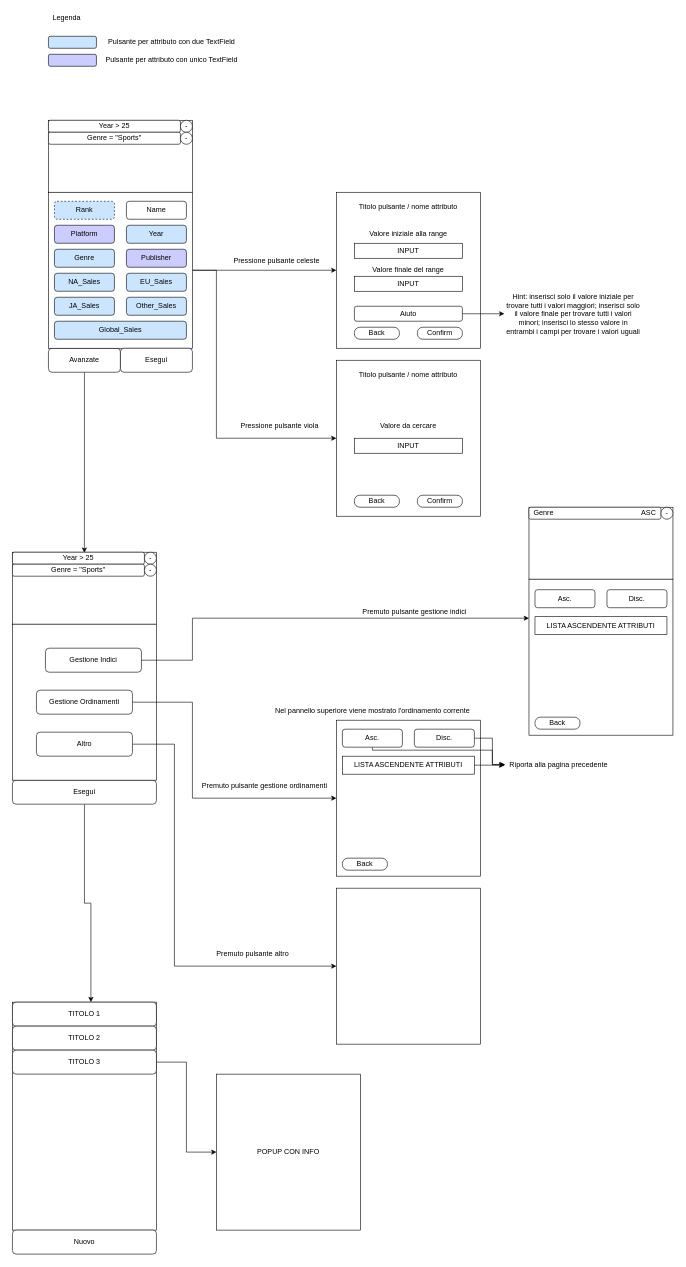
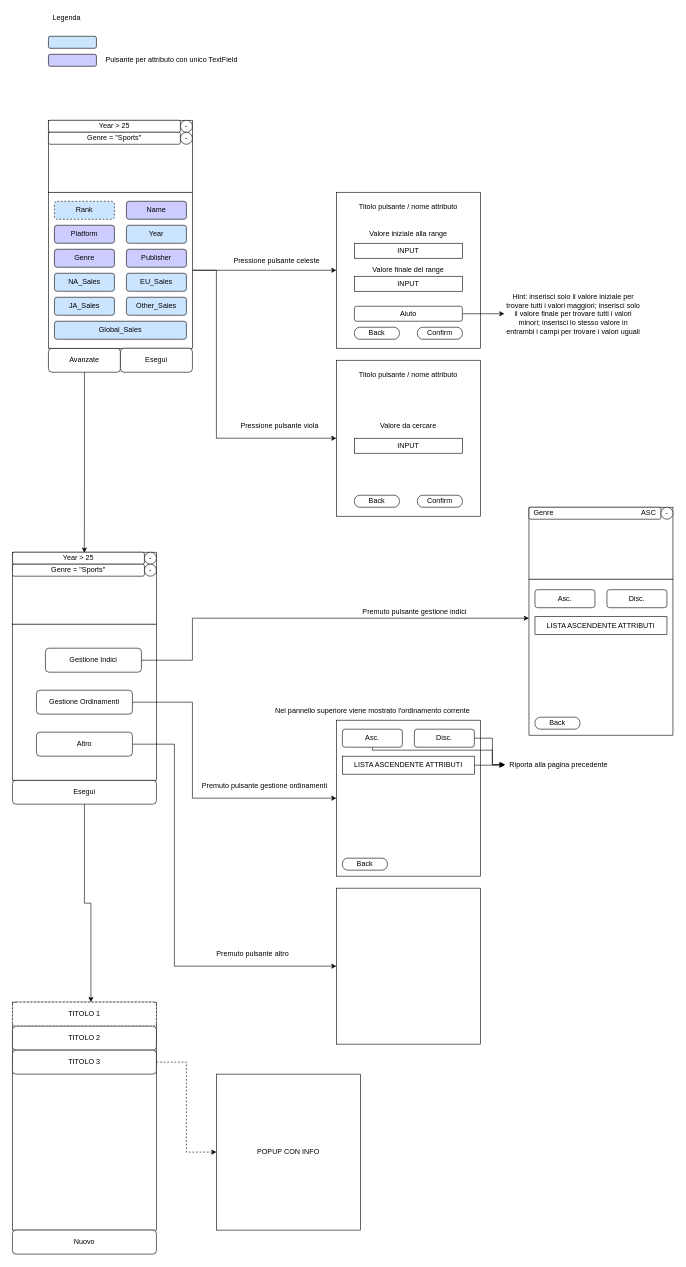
node "Pulsante per attributo con due TextField": removed
node "Name": fillcolor #ffffff -> #ccccff
node "Genre": fillcolor #cce5ff -> #ccccff
node "TITOLO 1": style solid -> dashed
edge "TITOLO 3" -> "POPUP CON INFO": style solid -> dashed
